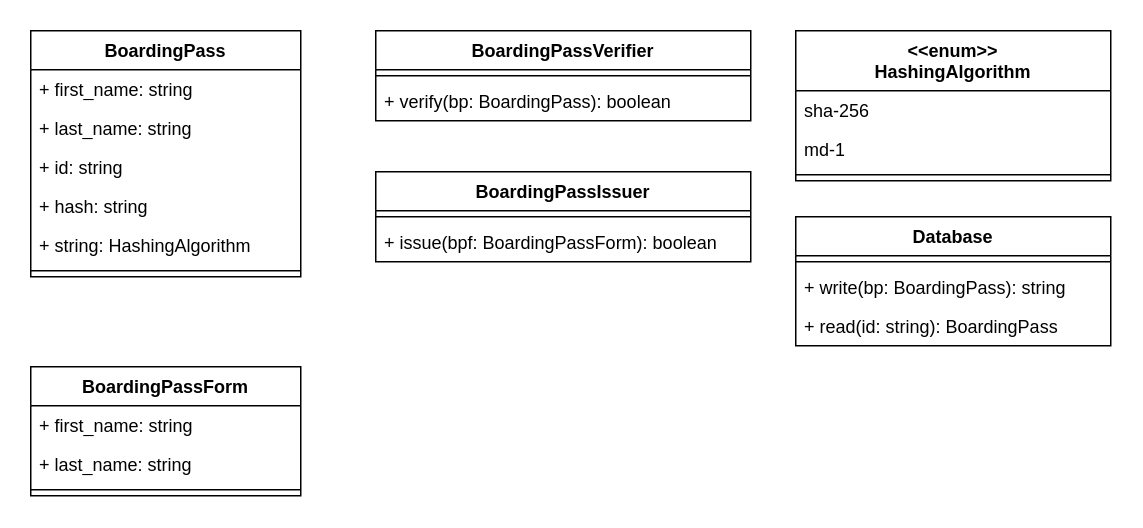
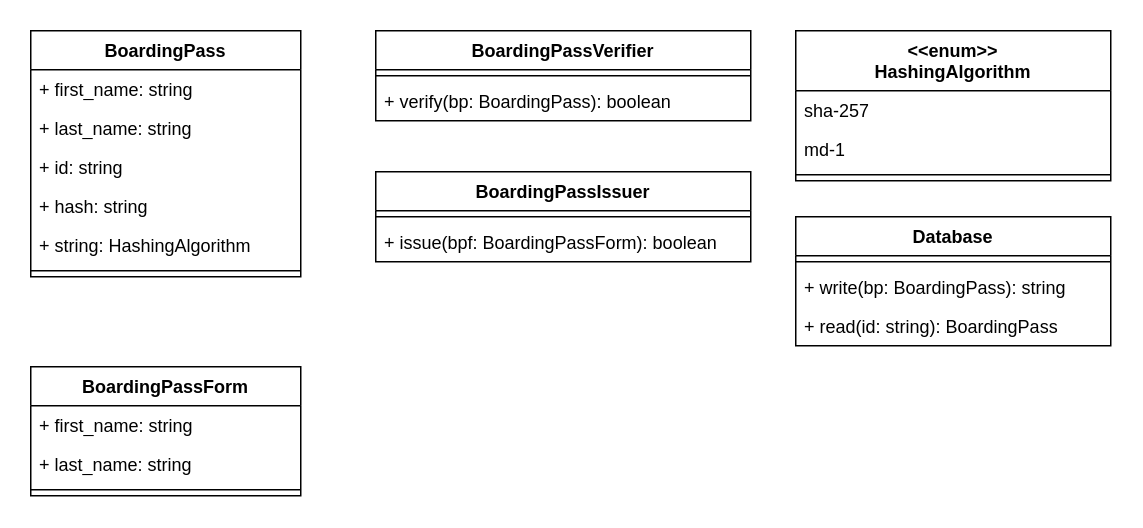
node "sha-256": label "sha-256" -> "sha-257"
